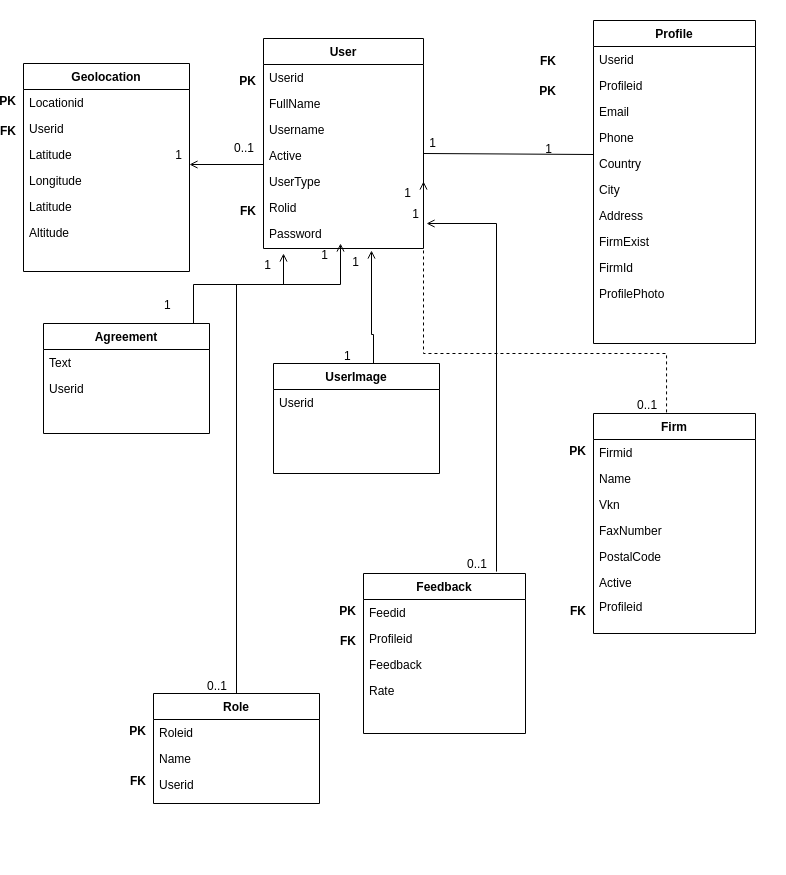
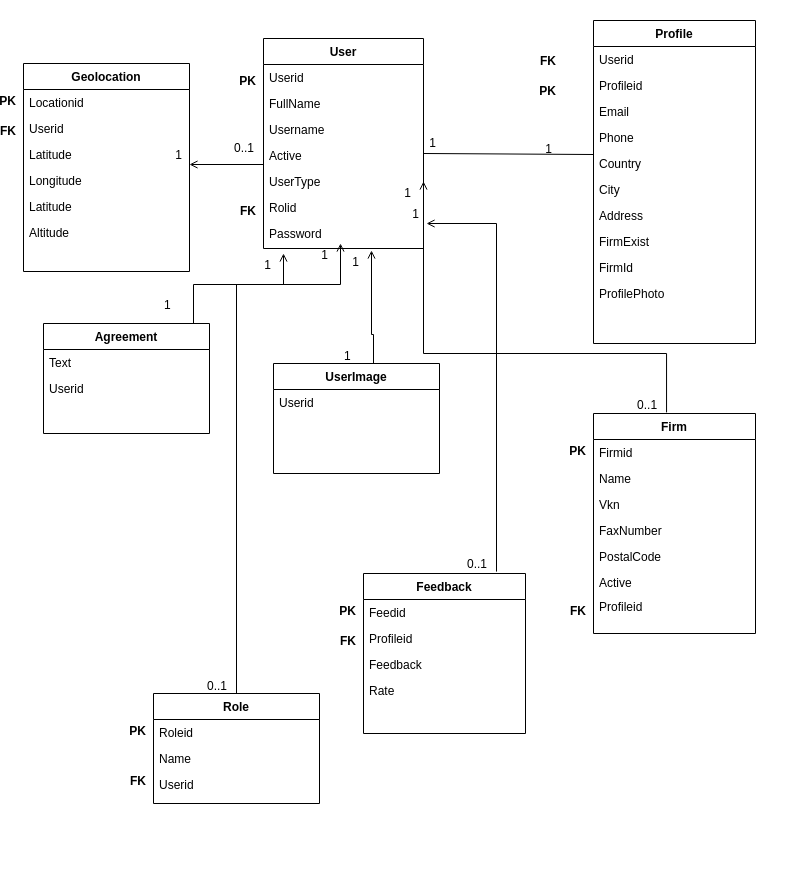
edge "Firm" -> "UserType": style dashed -> solid
